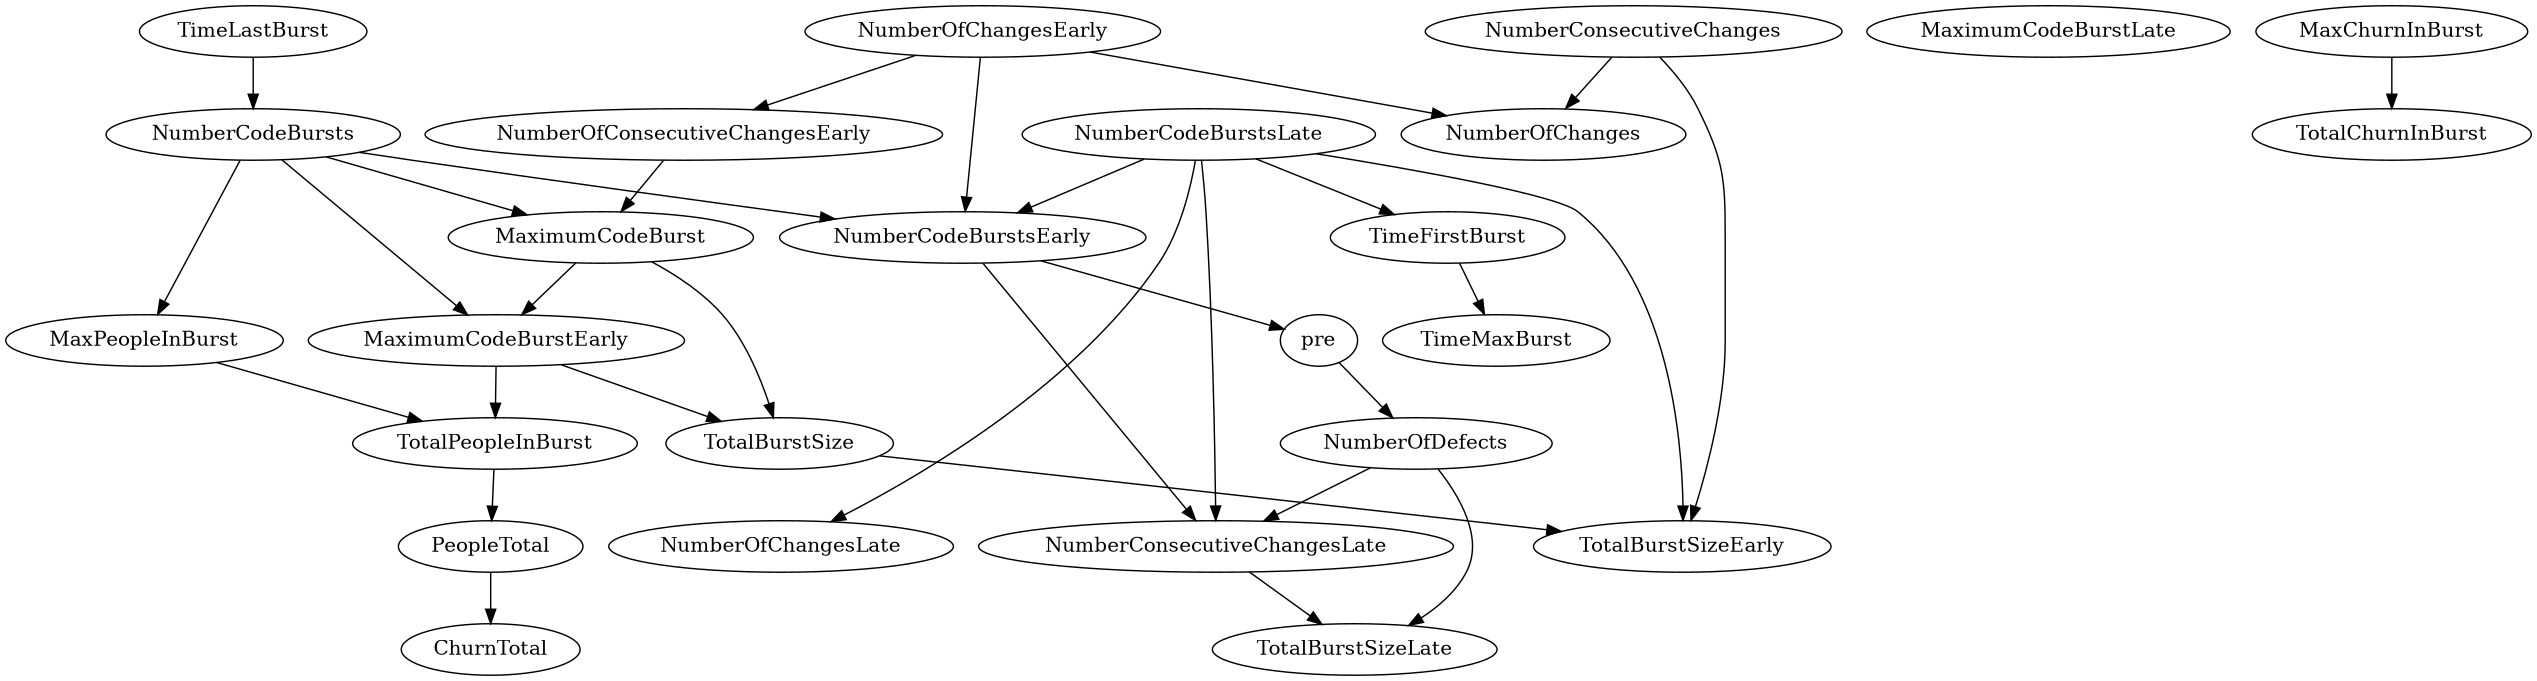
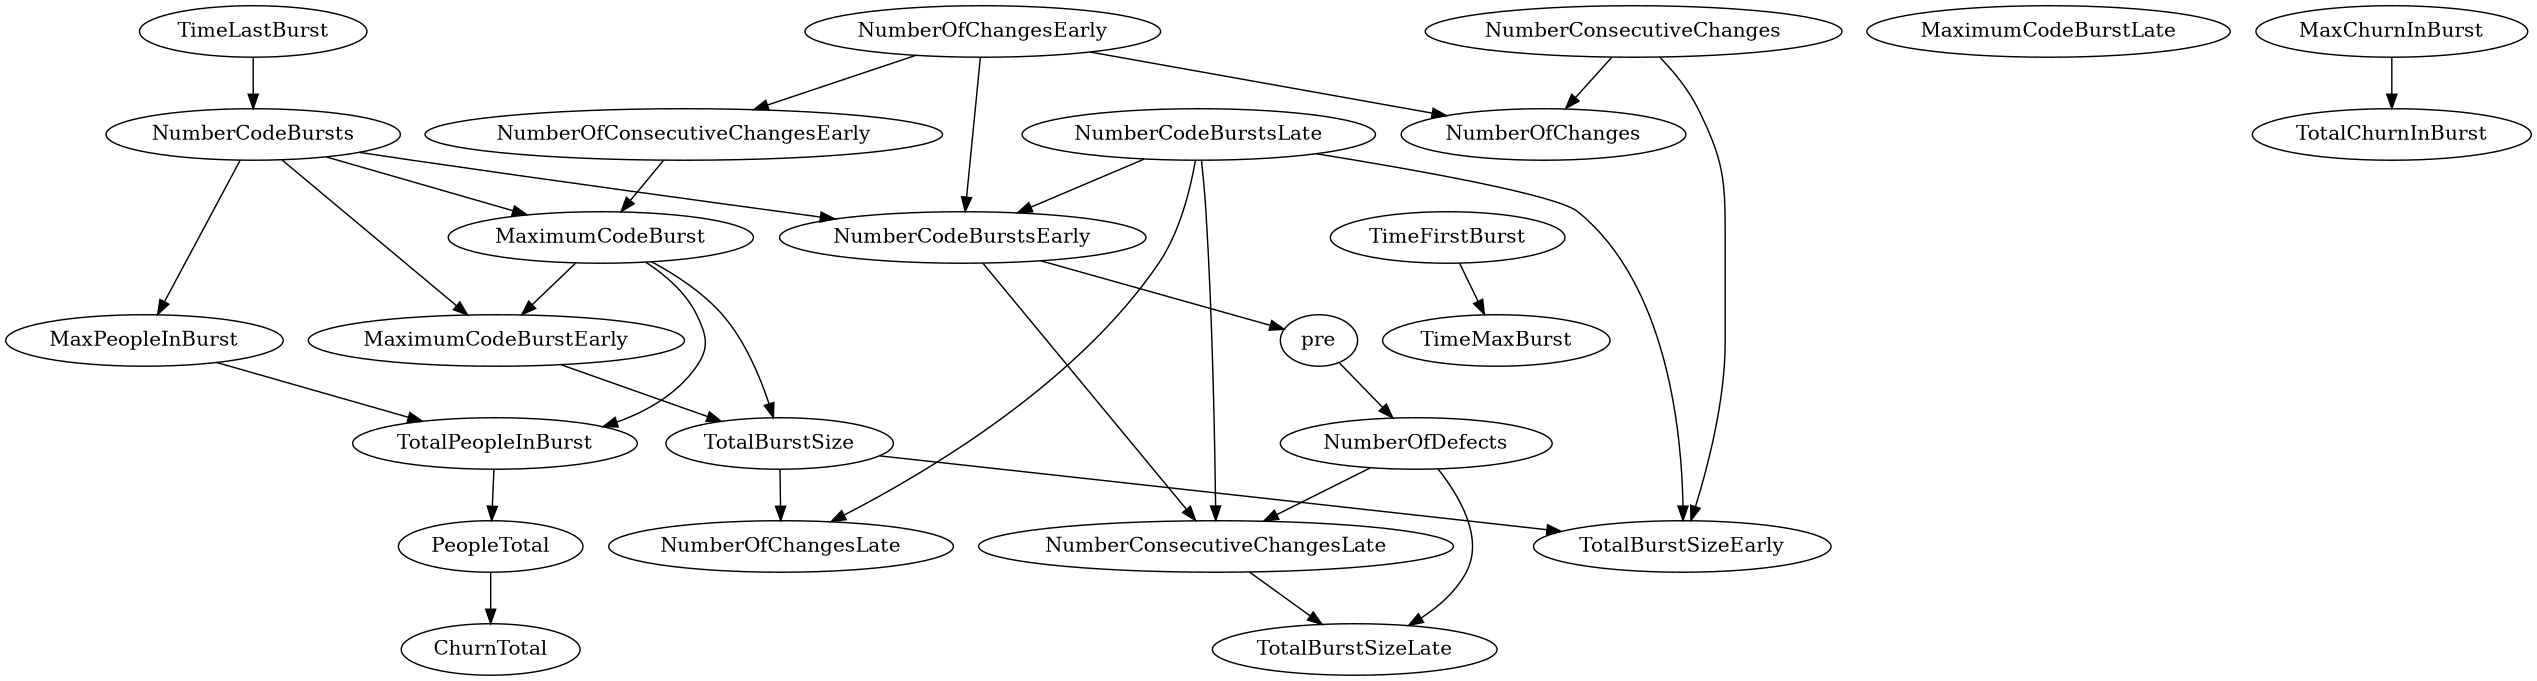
edge "NumberCodeBurstsLate" -> "TimeFirstBurst": removed
edge "MaximumCodeBurstEarly" -> "TotalPeopleInBurst": now "MaximumCodeBurst" -> "TotalPeopleInBurst"
edge "TotalBurstSize" -> "NumberOfChangesLate": added
